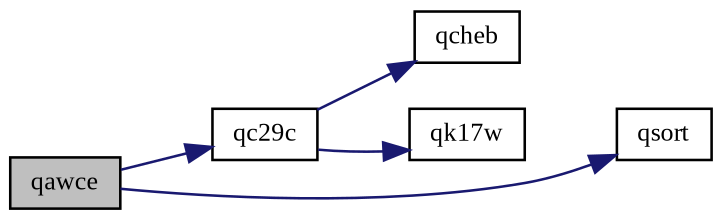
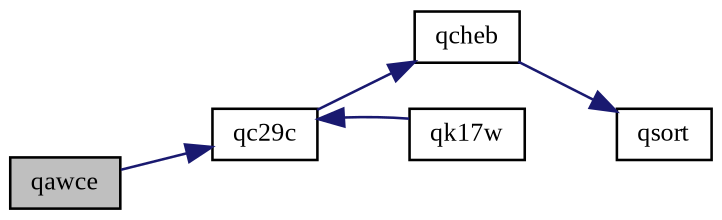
edge "qc29c" -> "qk17w": reversed
edge "qawce" -> "qsort": now "qcheb" -> "qsort"
